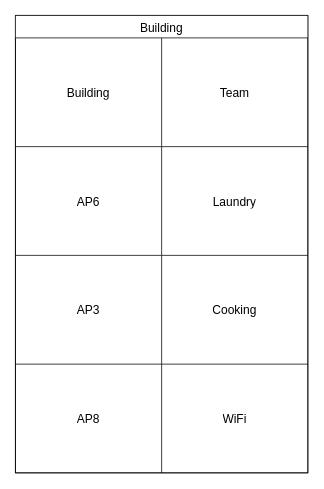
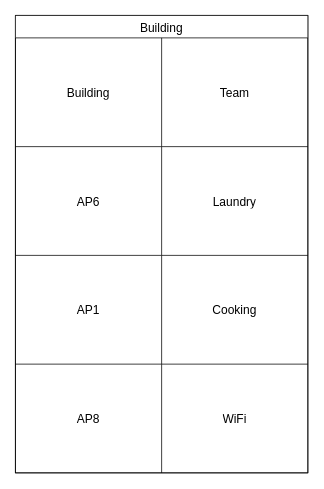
node "AP3": label "AP3" -> "AP1"
